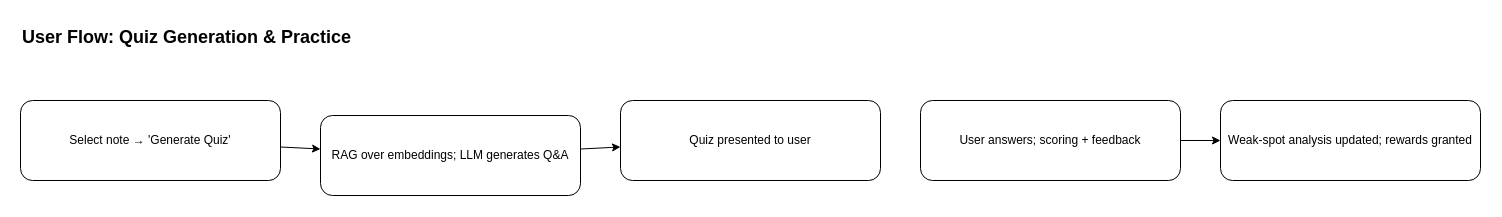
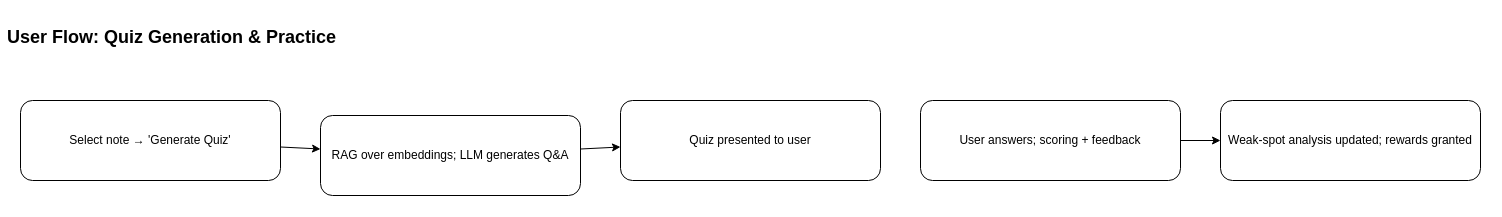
node "User Flow: Quiz Generation & Practice": moved (421, 41) -> (406, 41)
